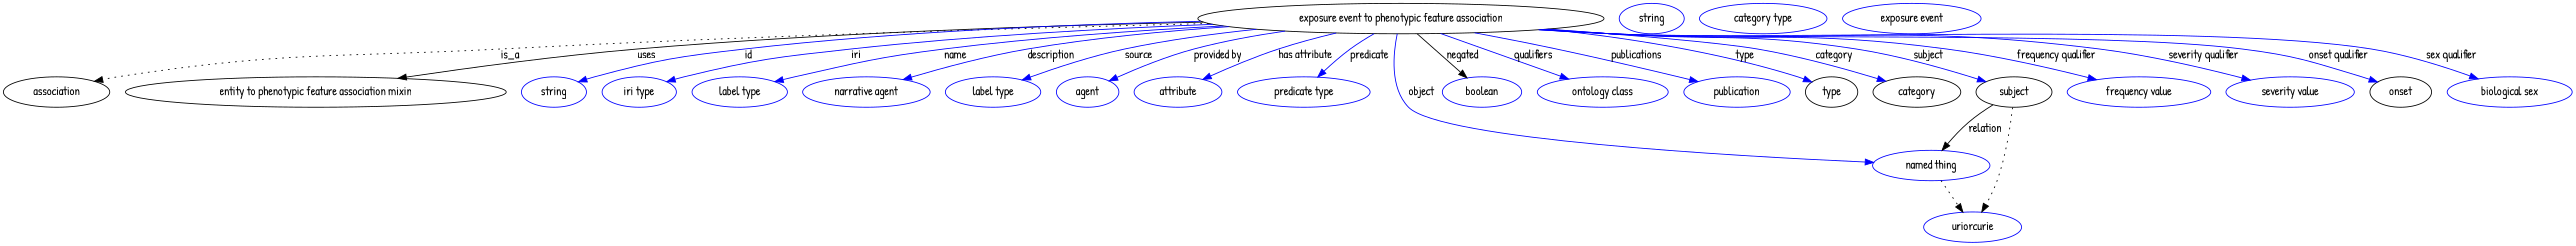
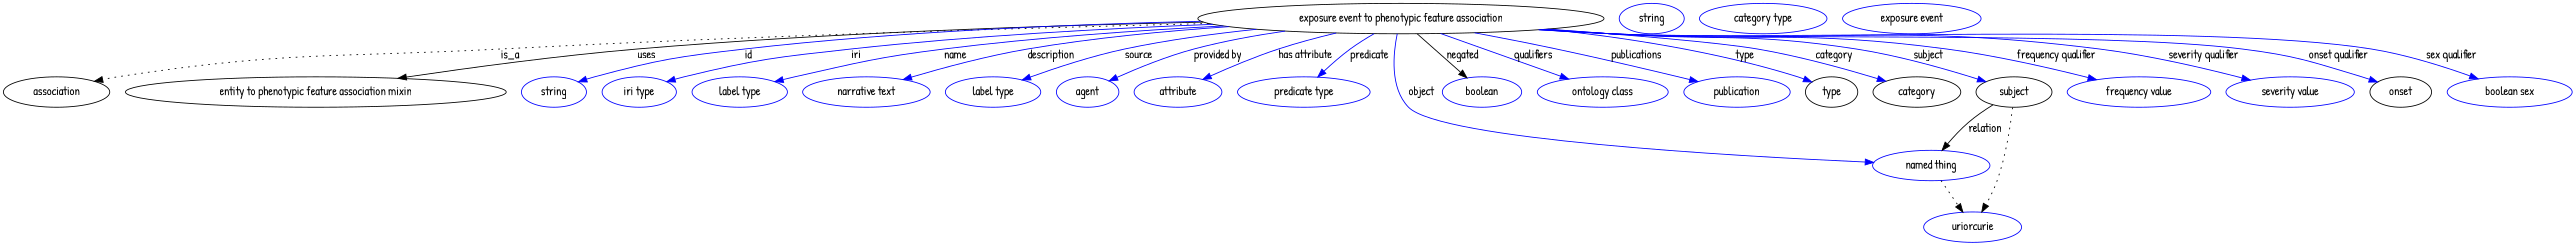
node "narrative agent": label "narrative agent" -> "narrative text"
node "biological sex": label "biological sex" -> "boolean sex"
